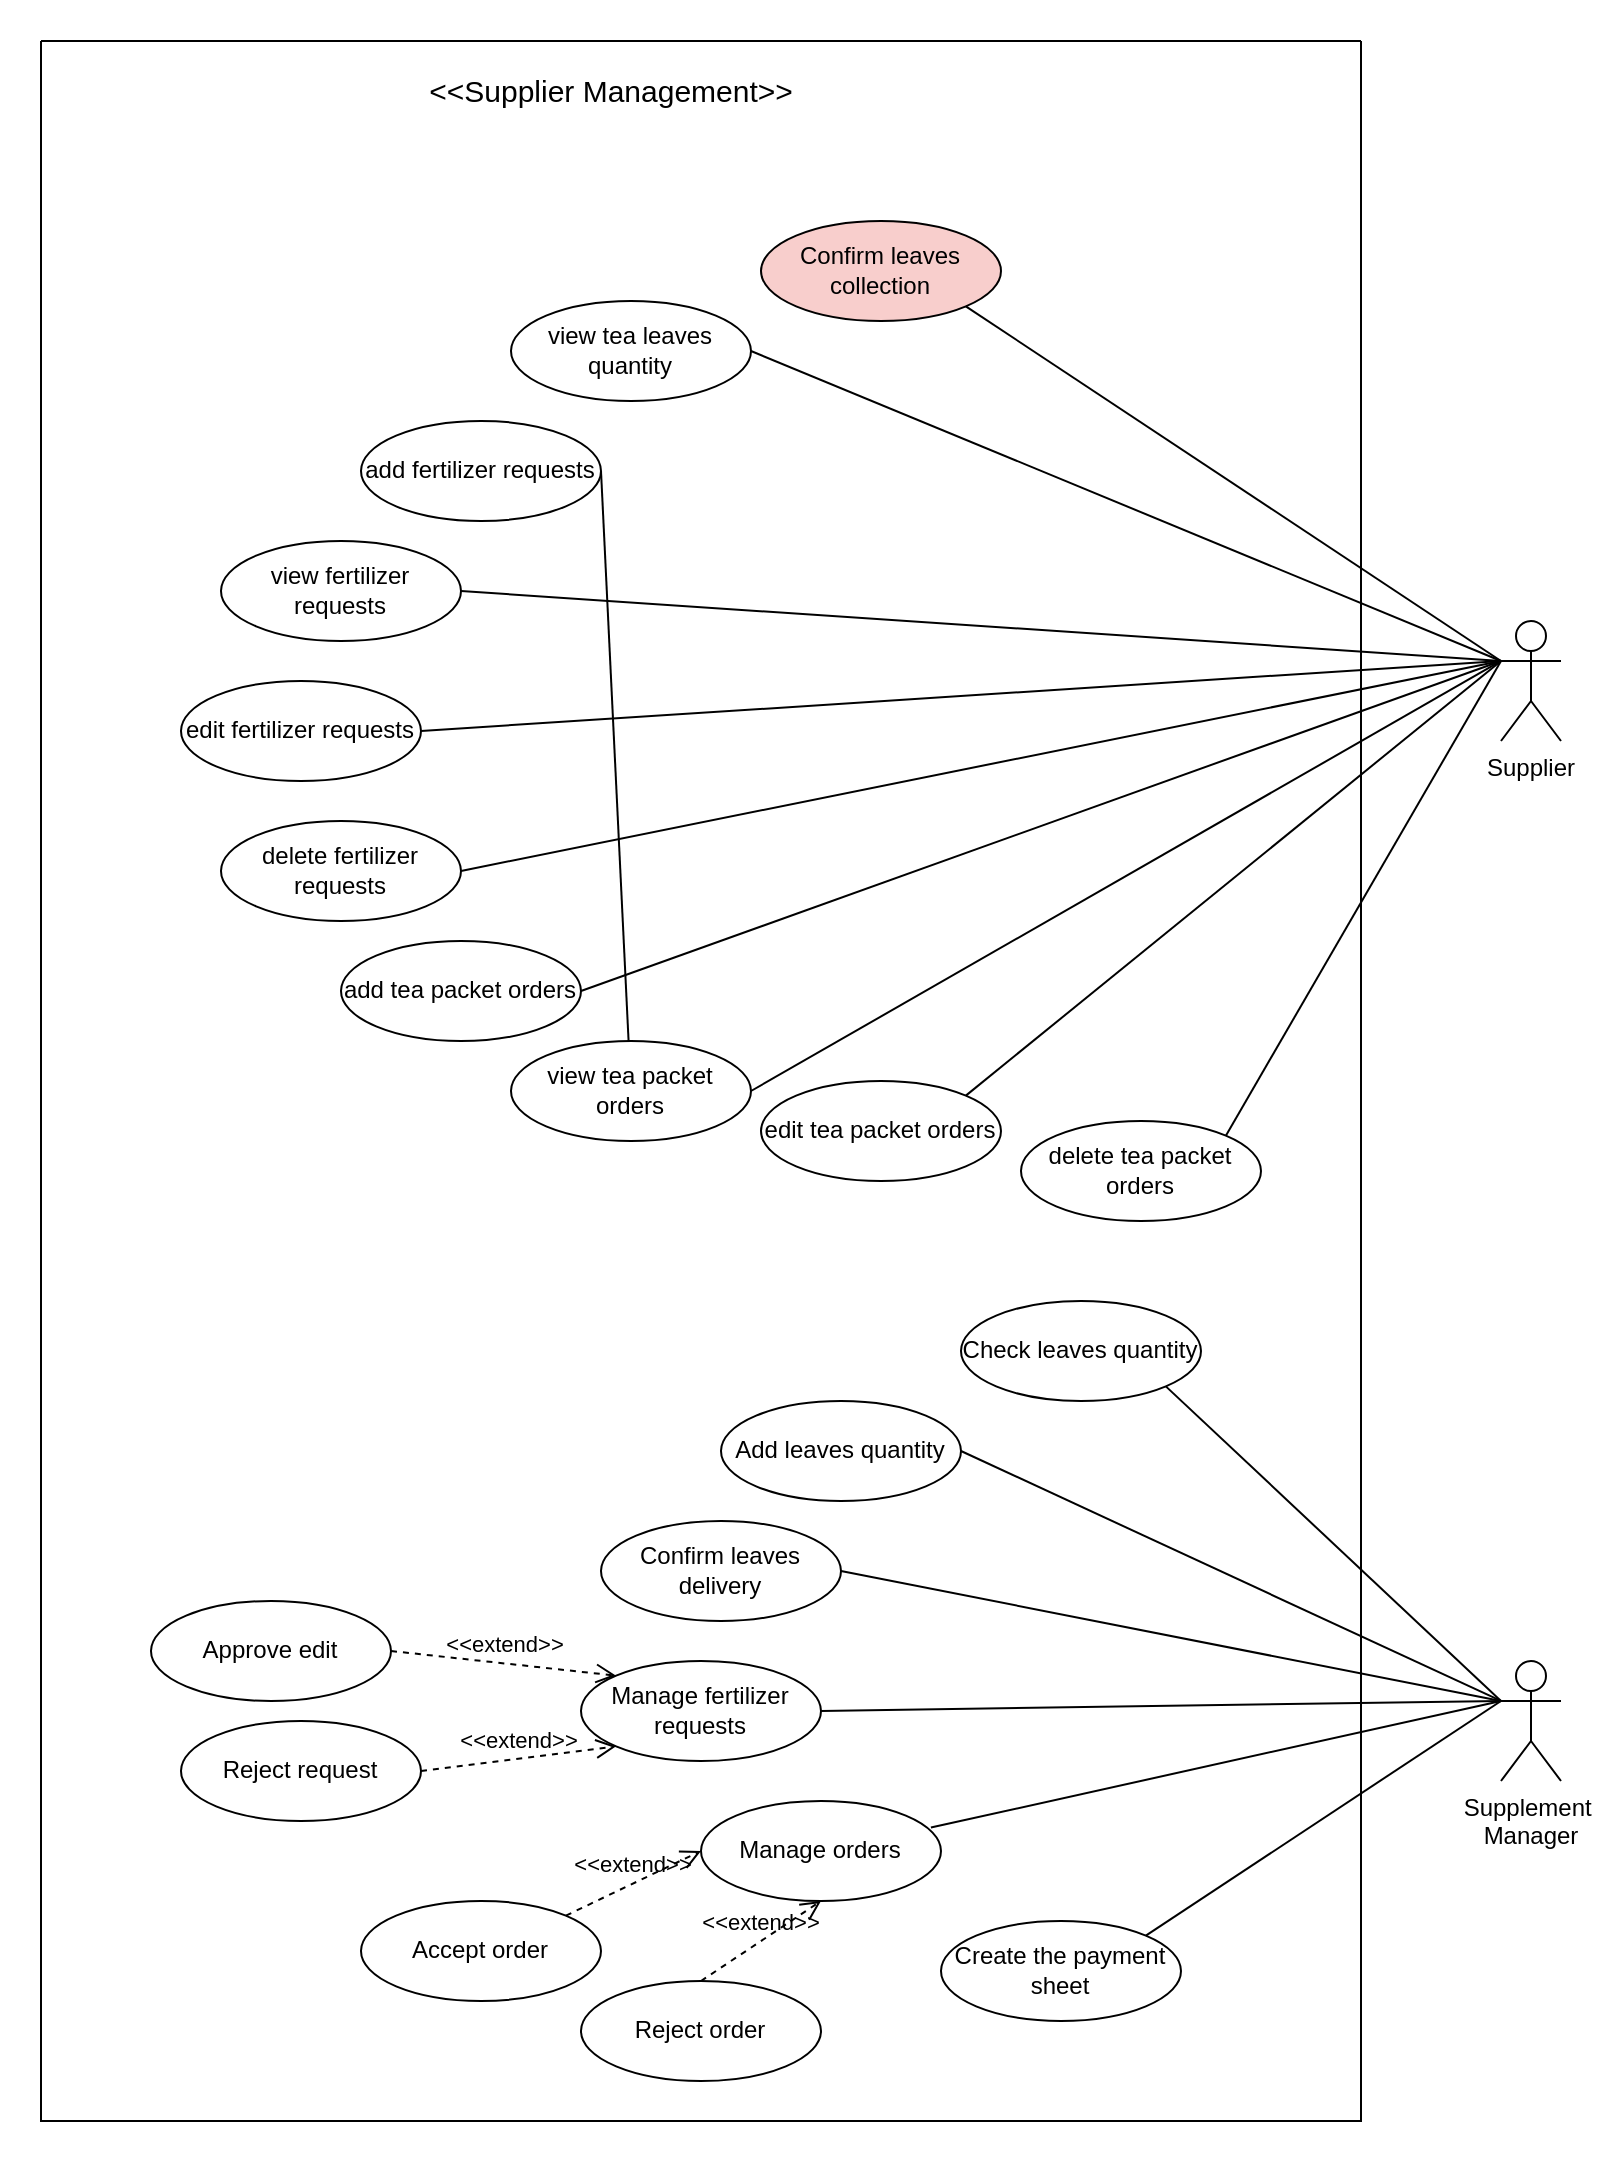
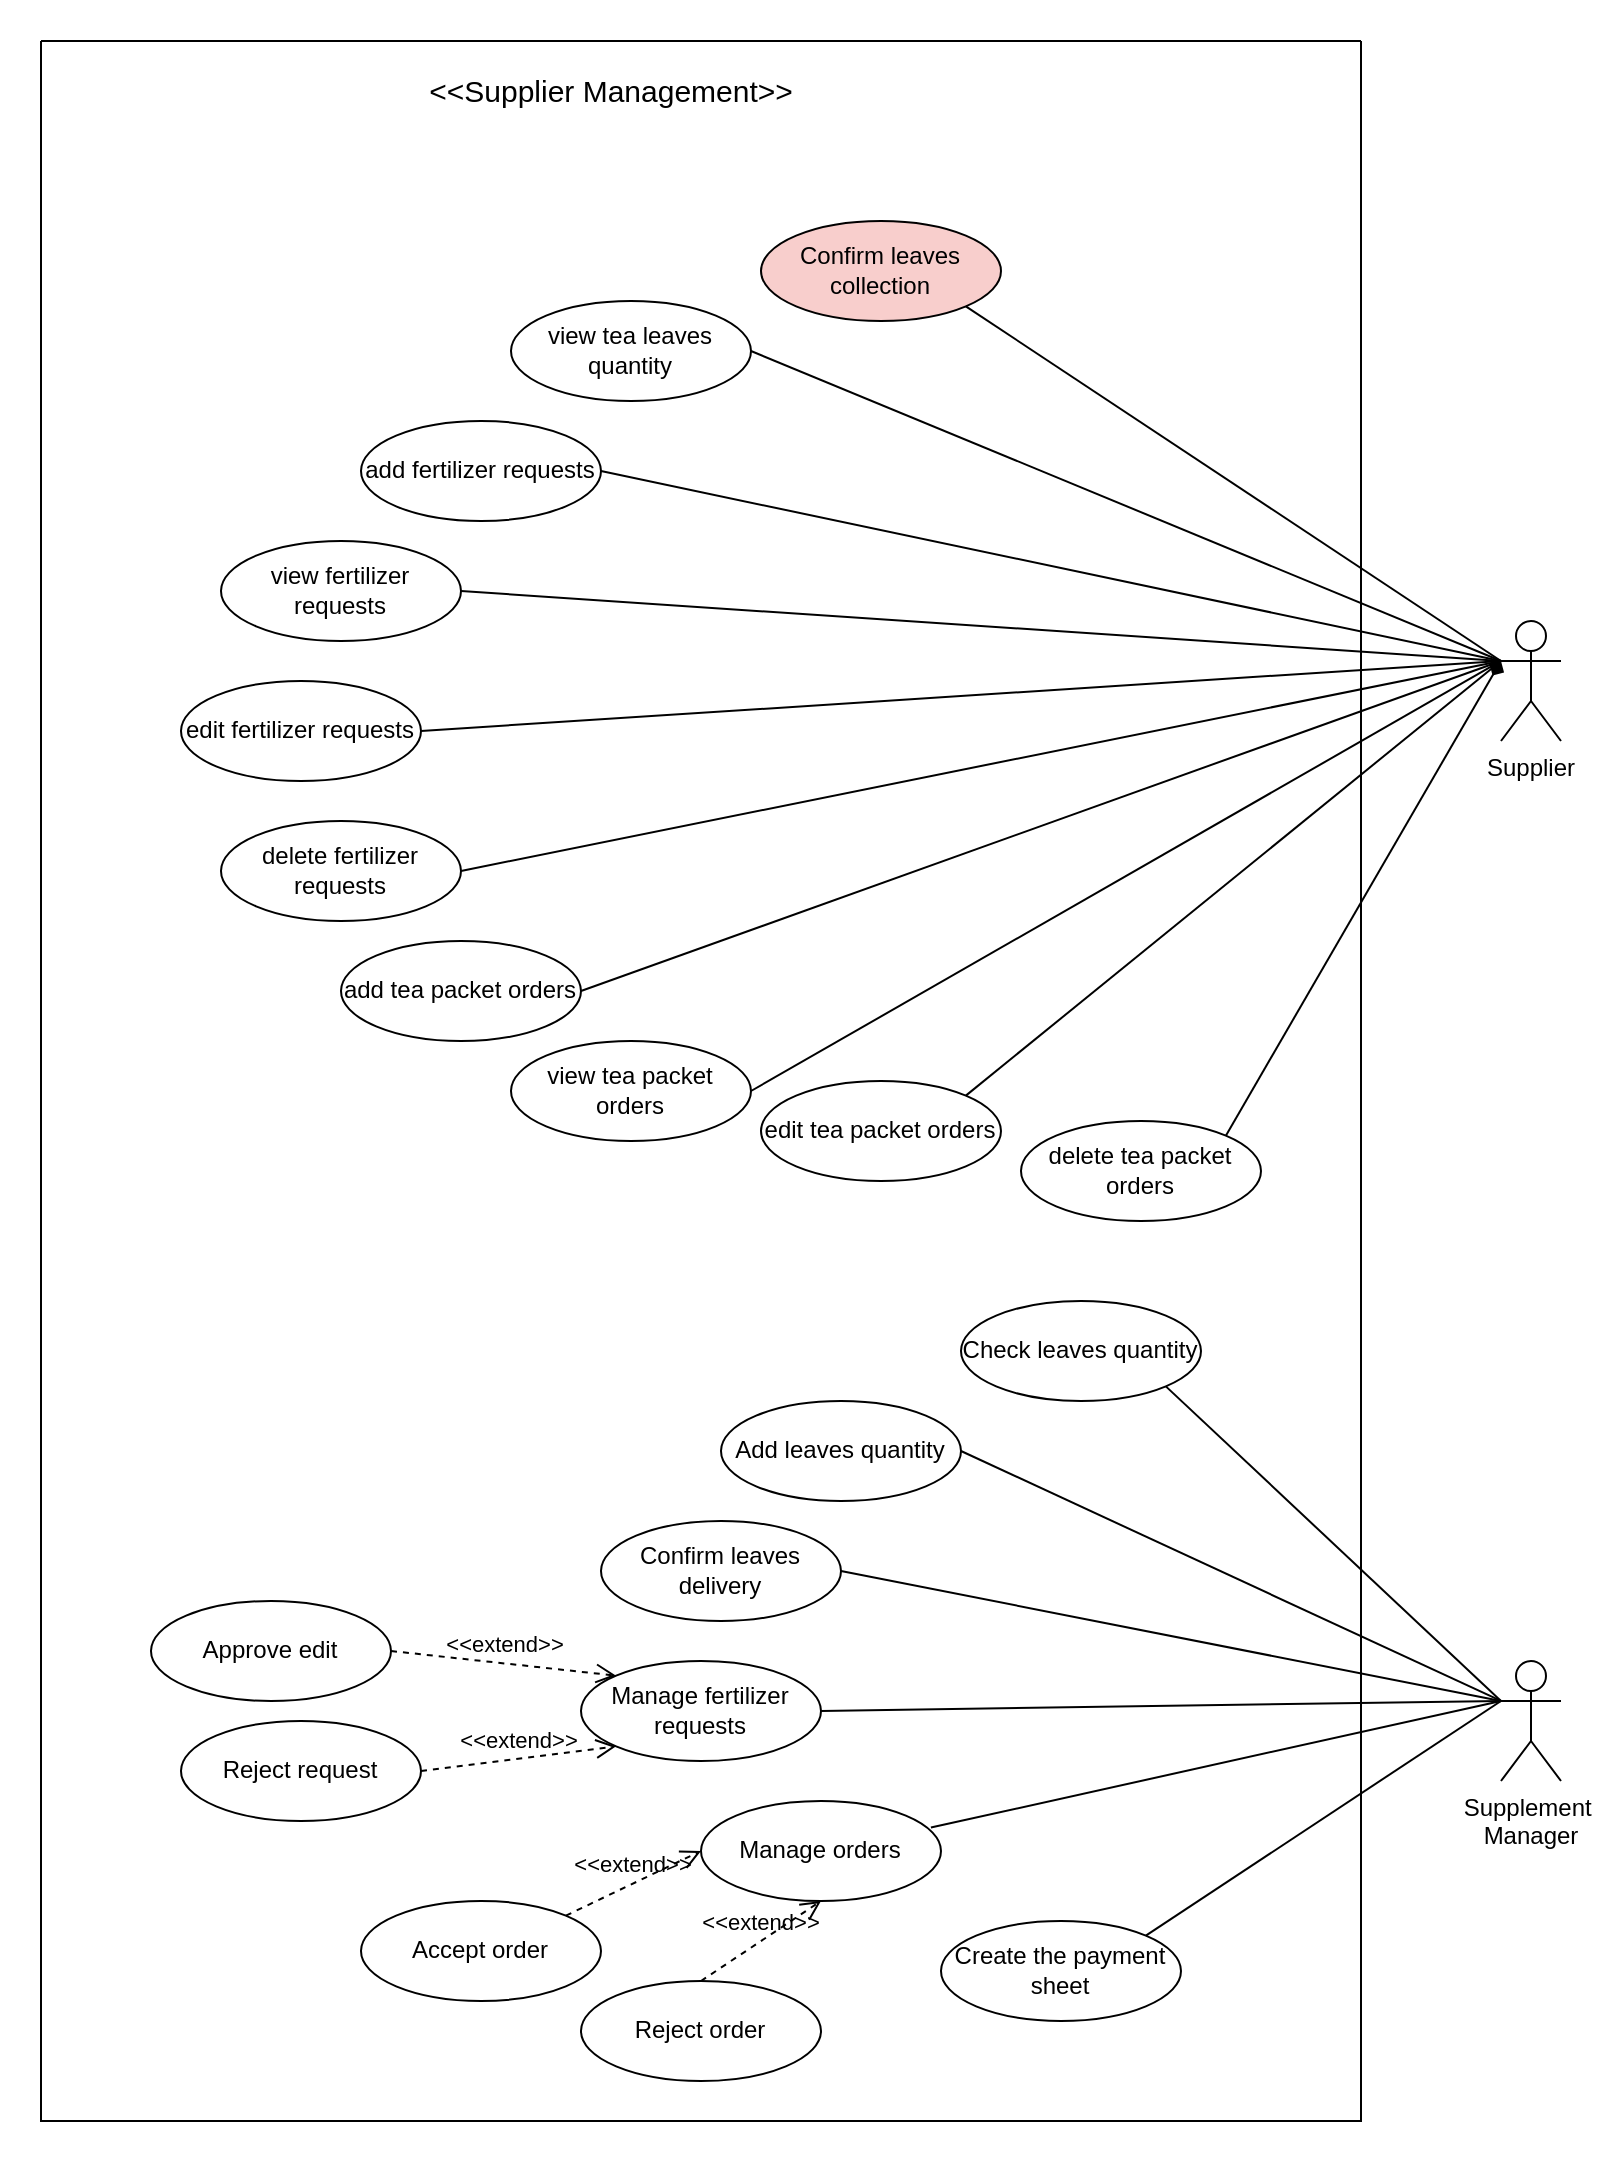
edge "Supplier" -- "delete tea packet orders": arrowhead none -> diamond
edge "add fertilizer requests" -- "view tea packet orders": now "add fertilizer requests" -- "Supplier"
